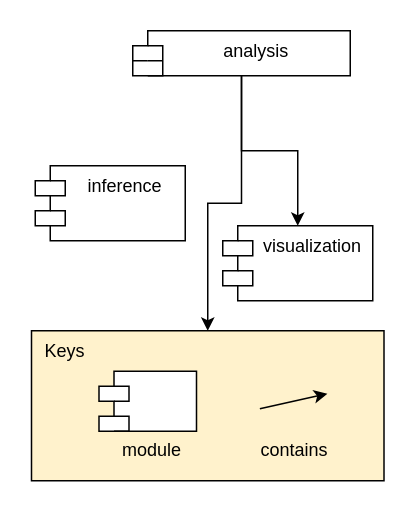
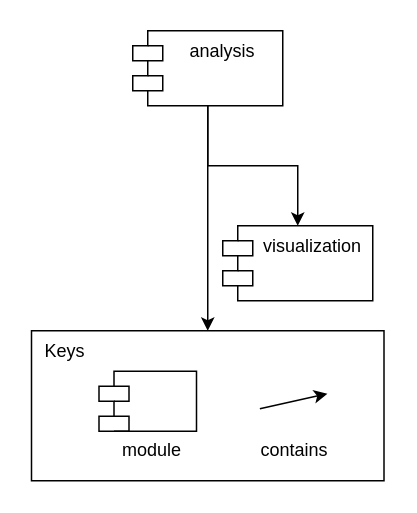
node "analysis": size 218x45 -> 150x75
node "inference": removed
node "Keys": fillcolor #fff2cc -> #ffffff
